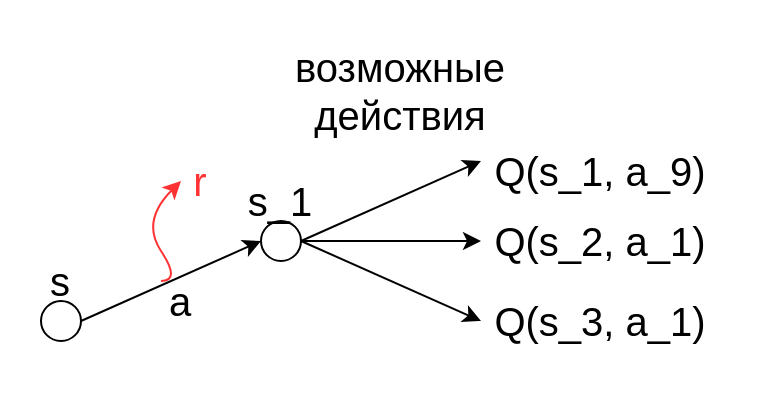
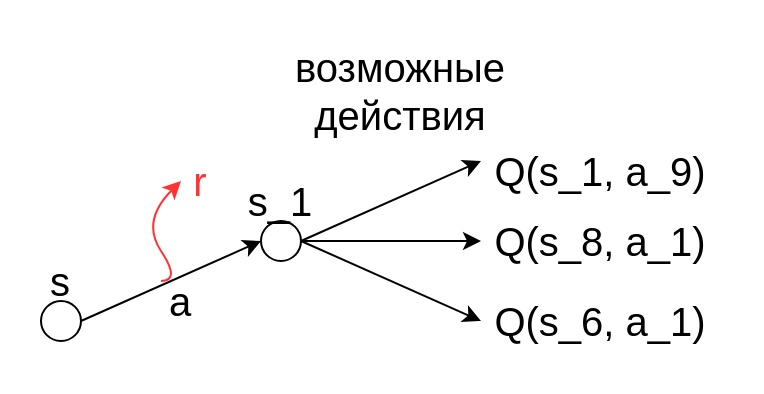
node "Q(s_2, a_1)": label "Q(s_2, a_1)" -> "Q(s_8, a_1)"
node "Q(s_3, a_1)": label "Q(s_3, a_1)" -> "Q(s_6, a_1)"
